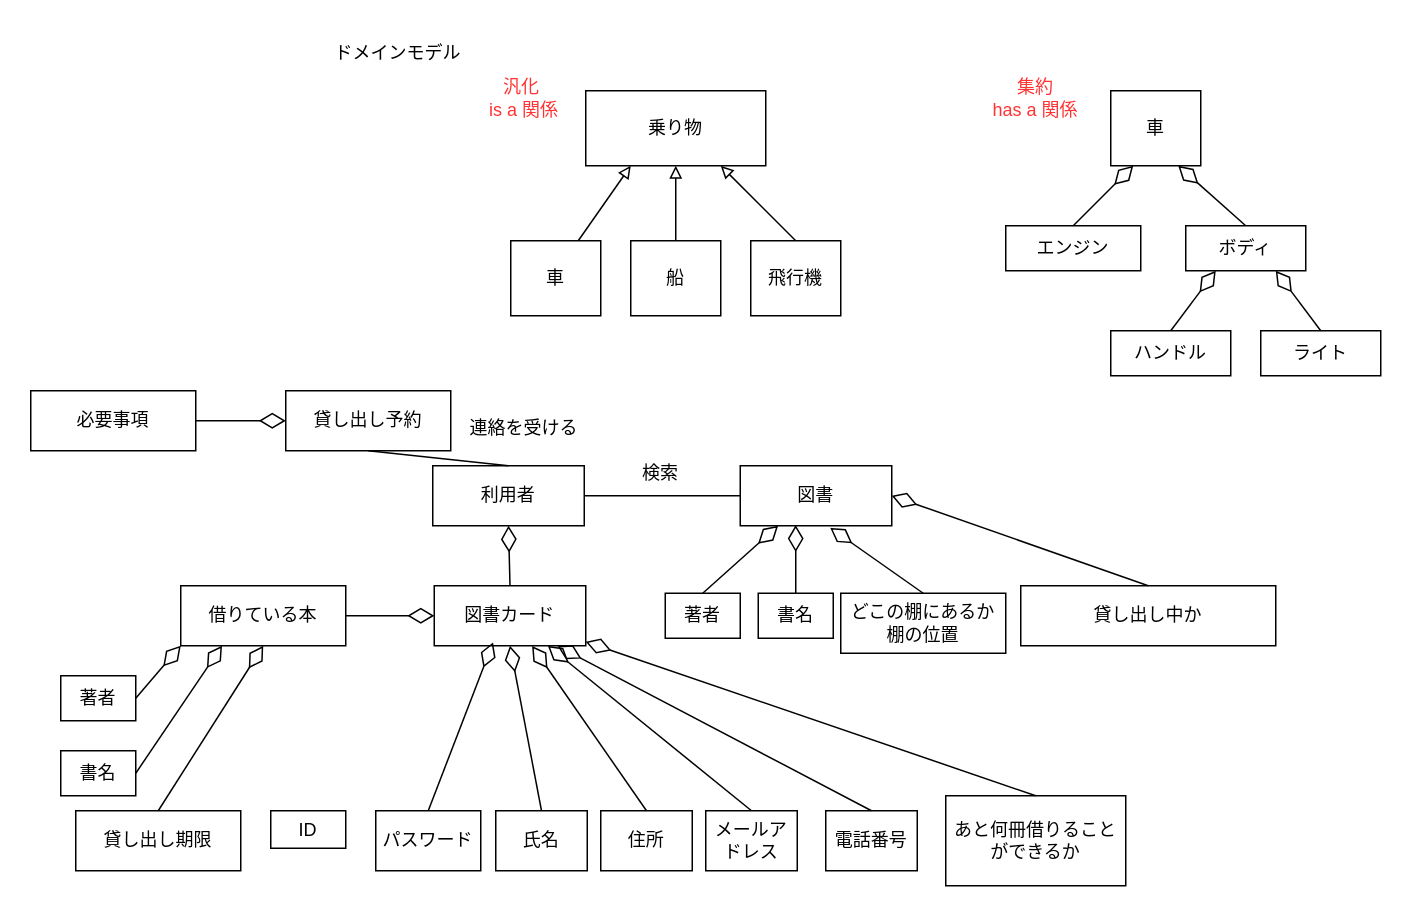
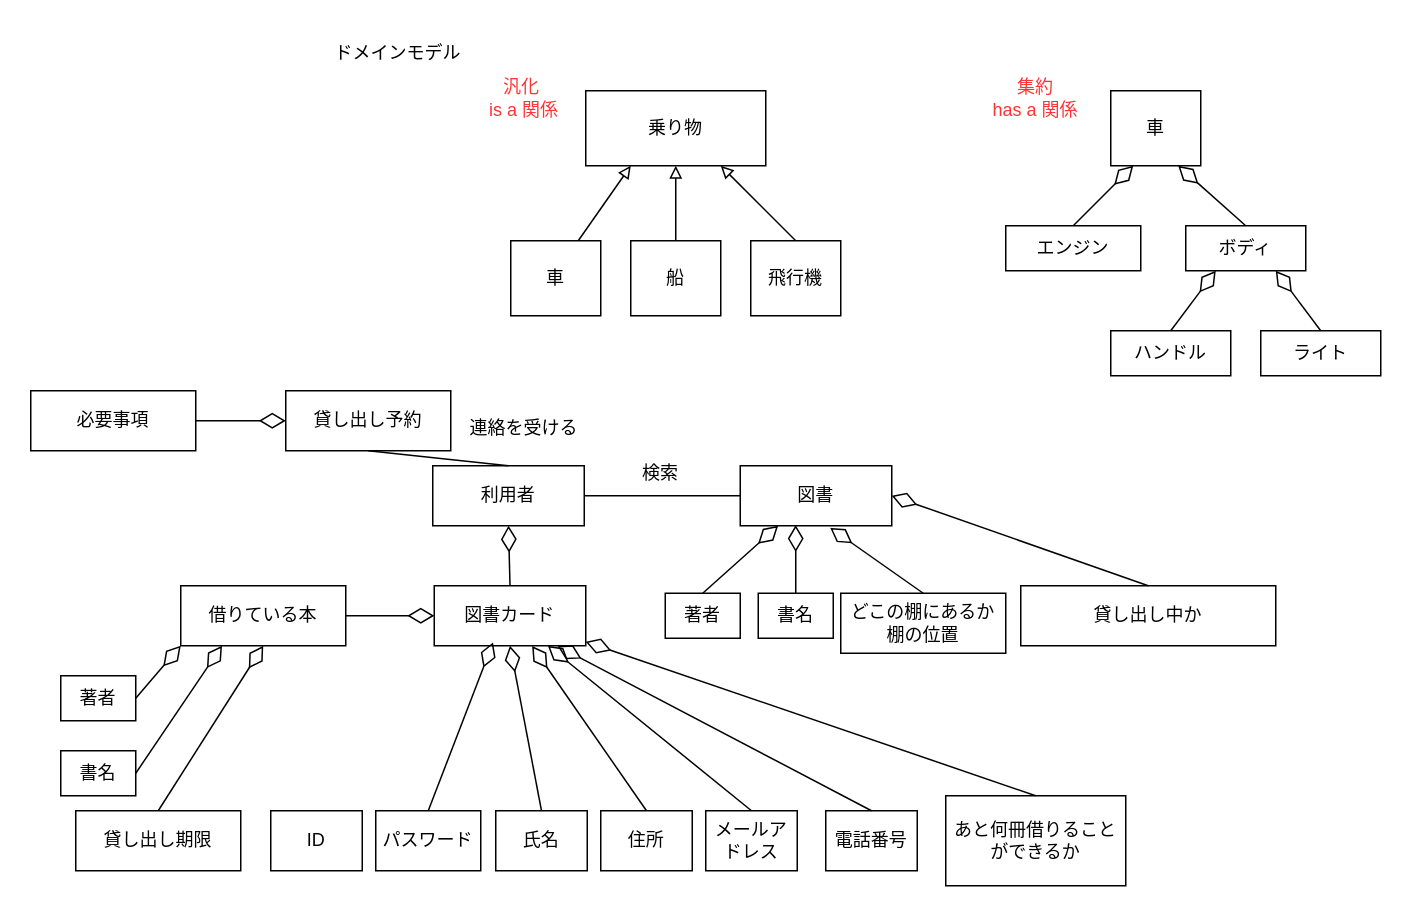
node "ID": size 75x38 -> 92x60
